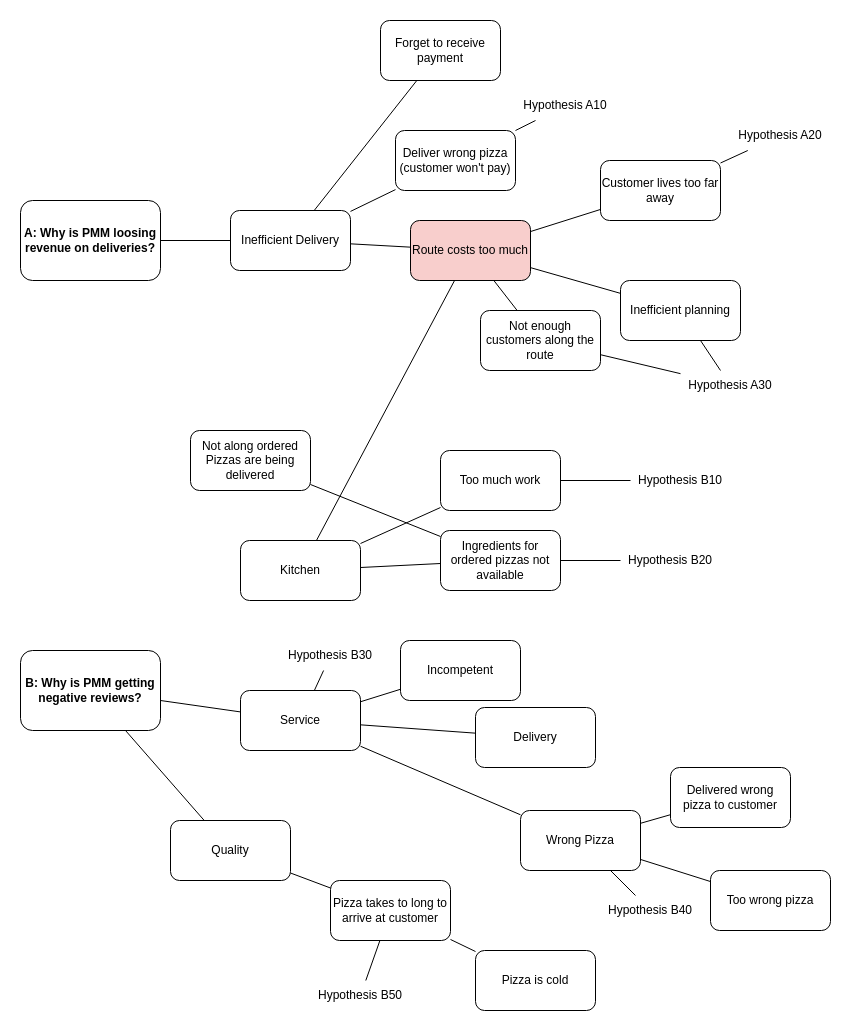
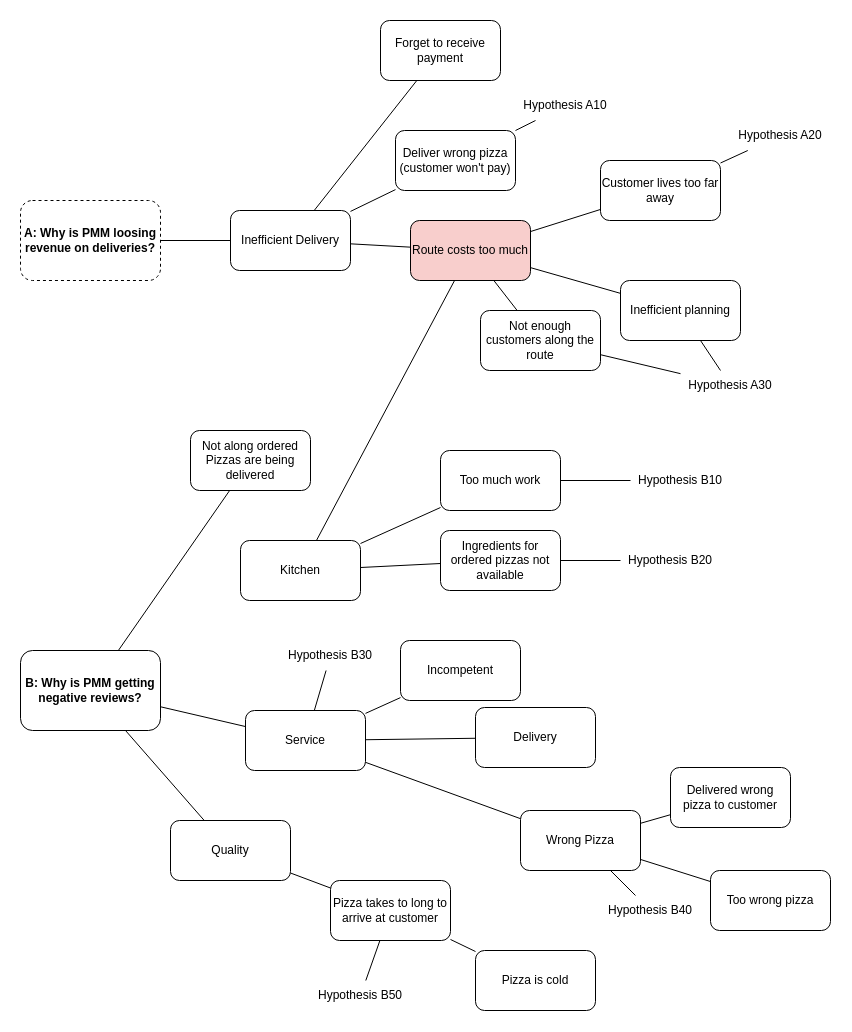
node "A: Why is PMM loosing revenue on deliveries?": style solid -> dashed
edge "Not along ordered Pizzas are being delivered" -- "Ingredients for ordered pizzas not available": now "Not along ordered Pizzas are being delivered" -- "B: Why is PMM getting negative reviews?"
node "Service": moved (301, 721) -> (306, 741)
